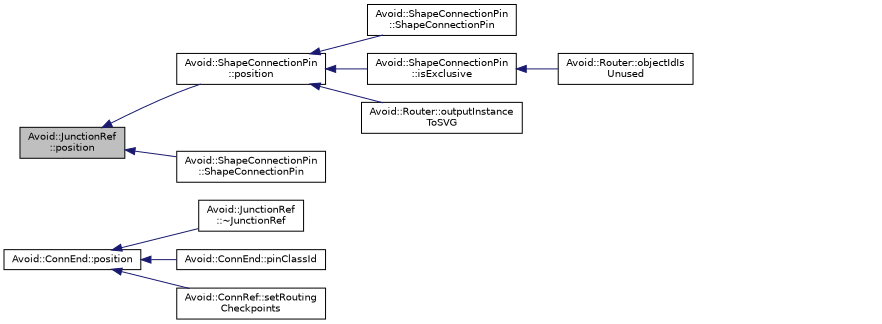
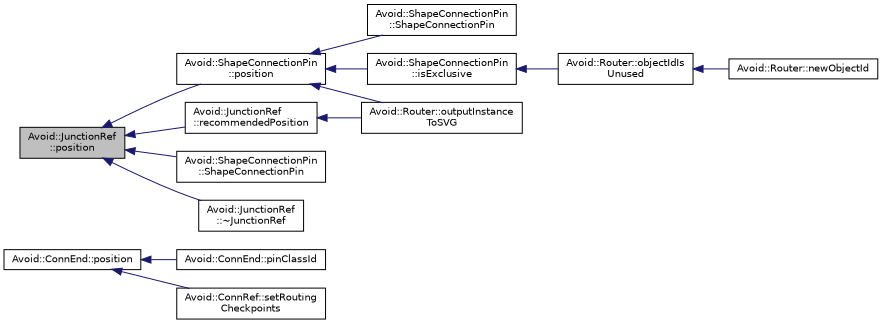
node "Avoid::Router::newObjectId": added
node "Avoid::JunctionRef ::recommendedPosition": added
edge "Avoid::JunctionRef ::~JunctionRef" -> "Avoid::ConnEnd::position": now "Avoid::JunctionRef ::~JunctionRef" -> "Avoid::JunctionRef ::position"
